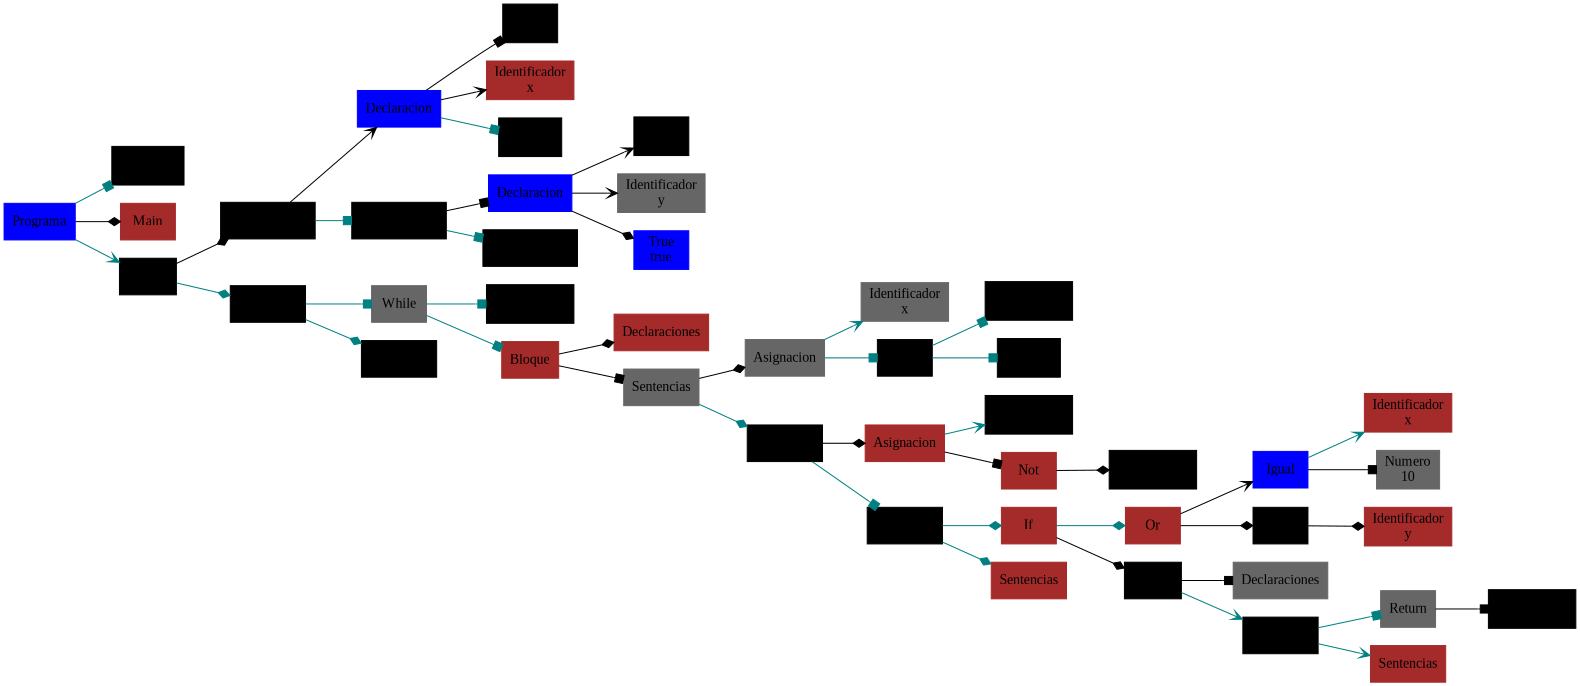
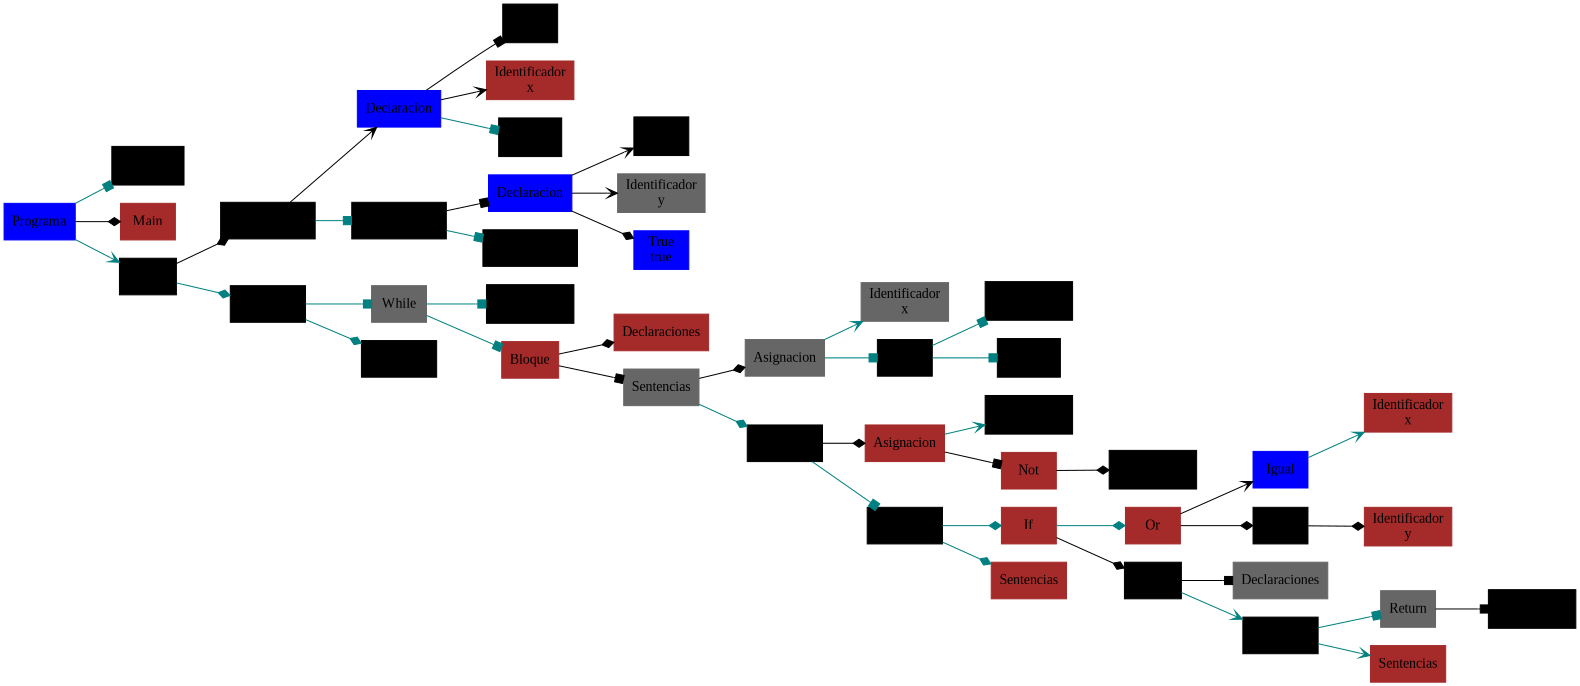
node "Numero 10": removed
